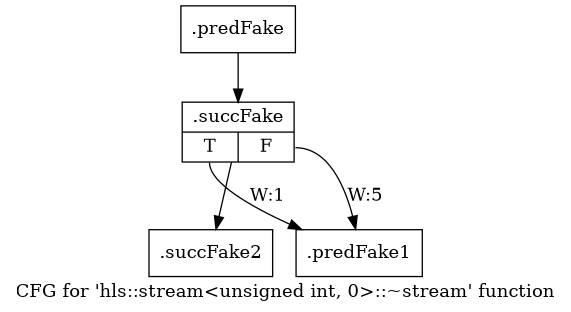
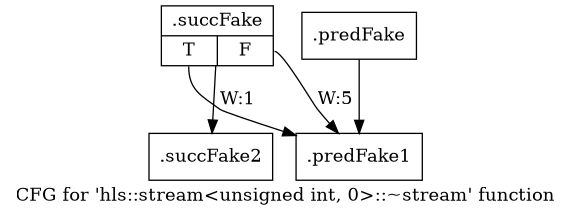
edge ".predFake" -> ".succFake": now ".predFake" -> ".predFake1"
